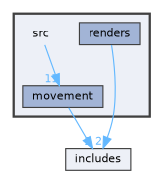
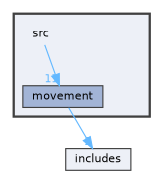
node "renders": removed
